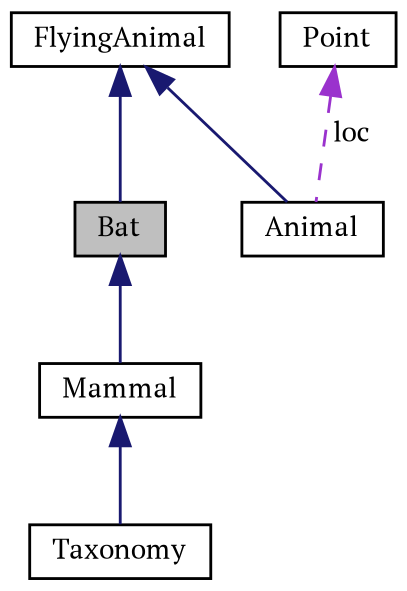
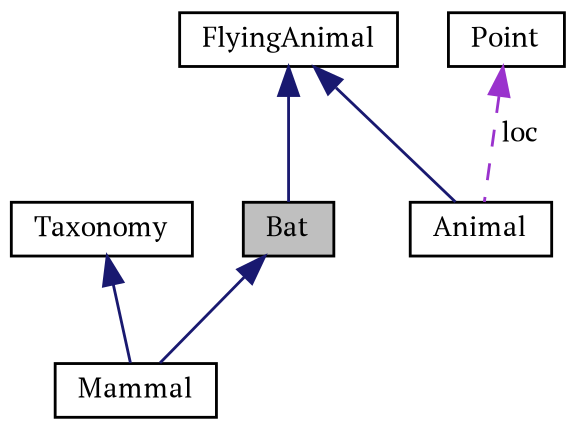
edge "Taxonomy" -> "Mammal": reversed
